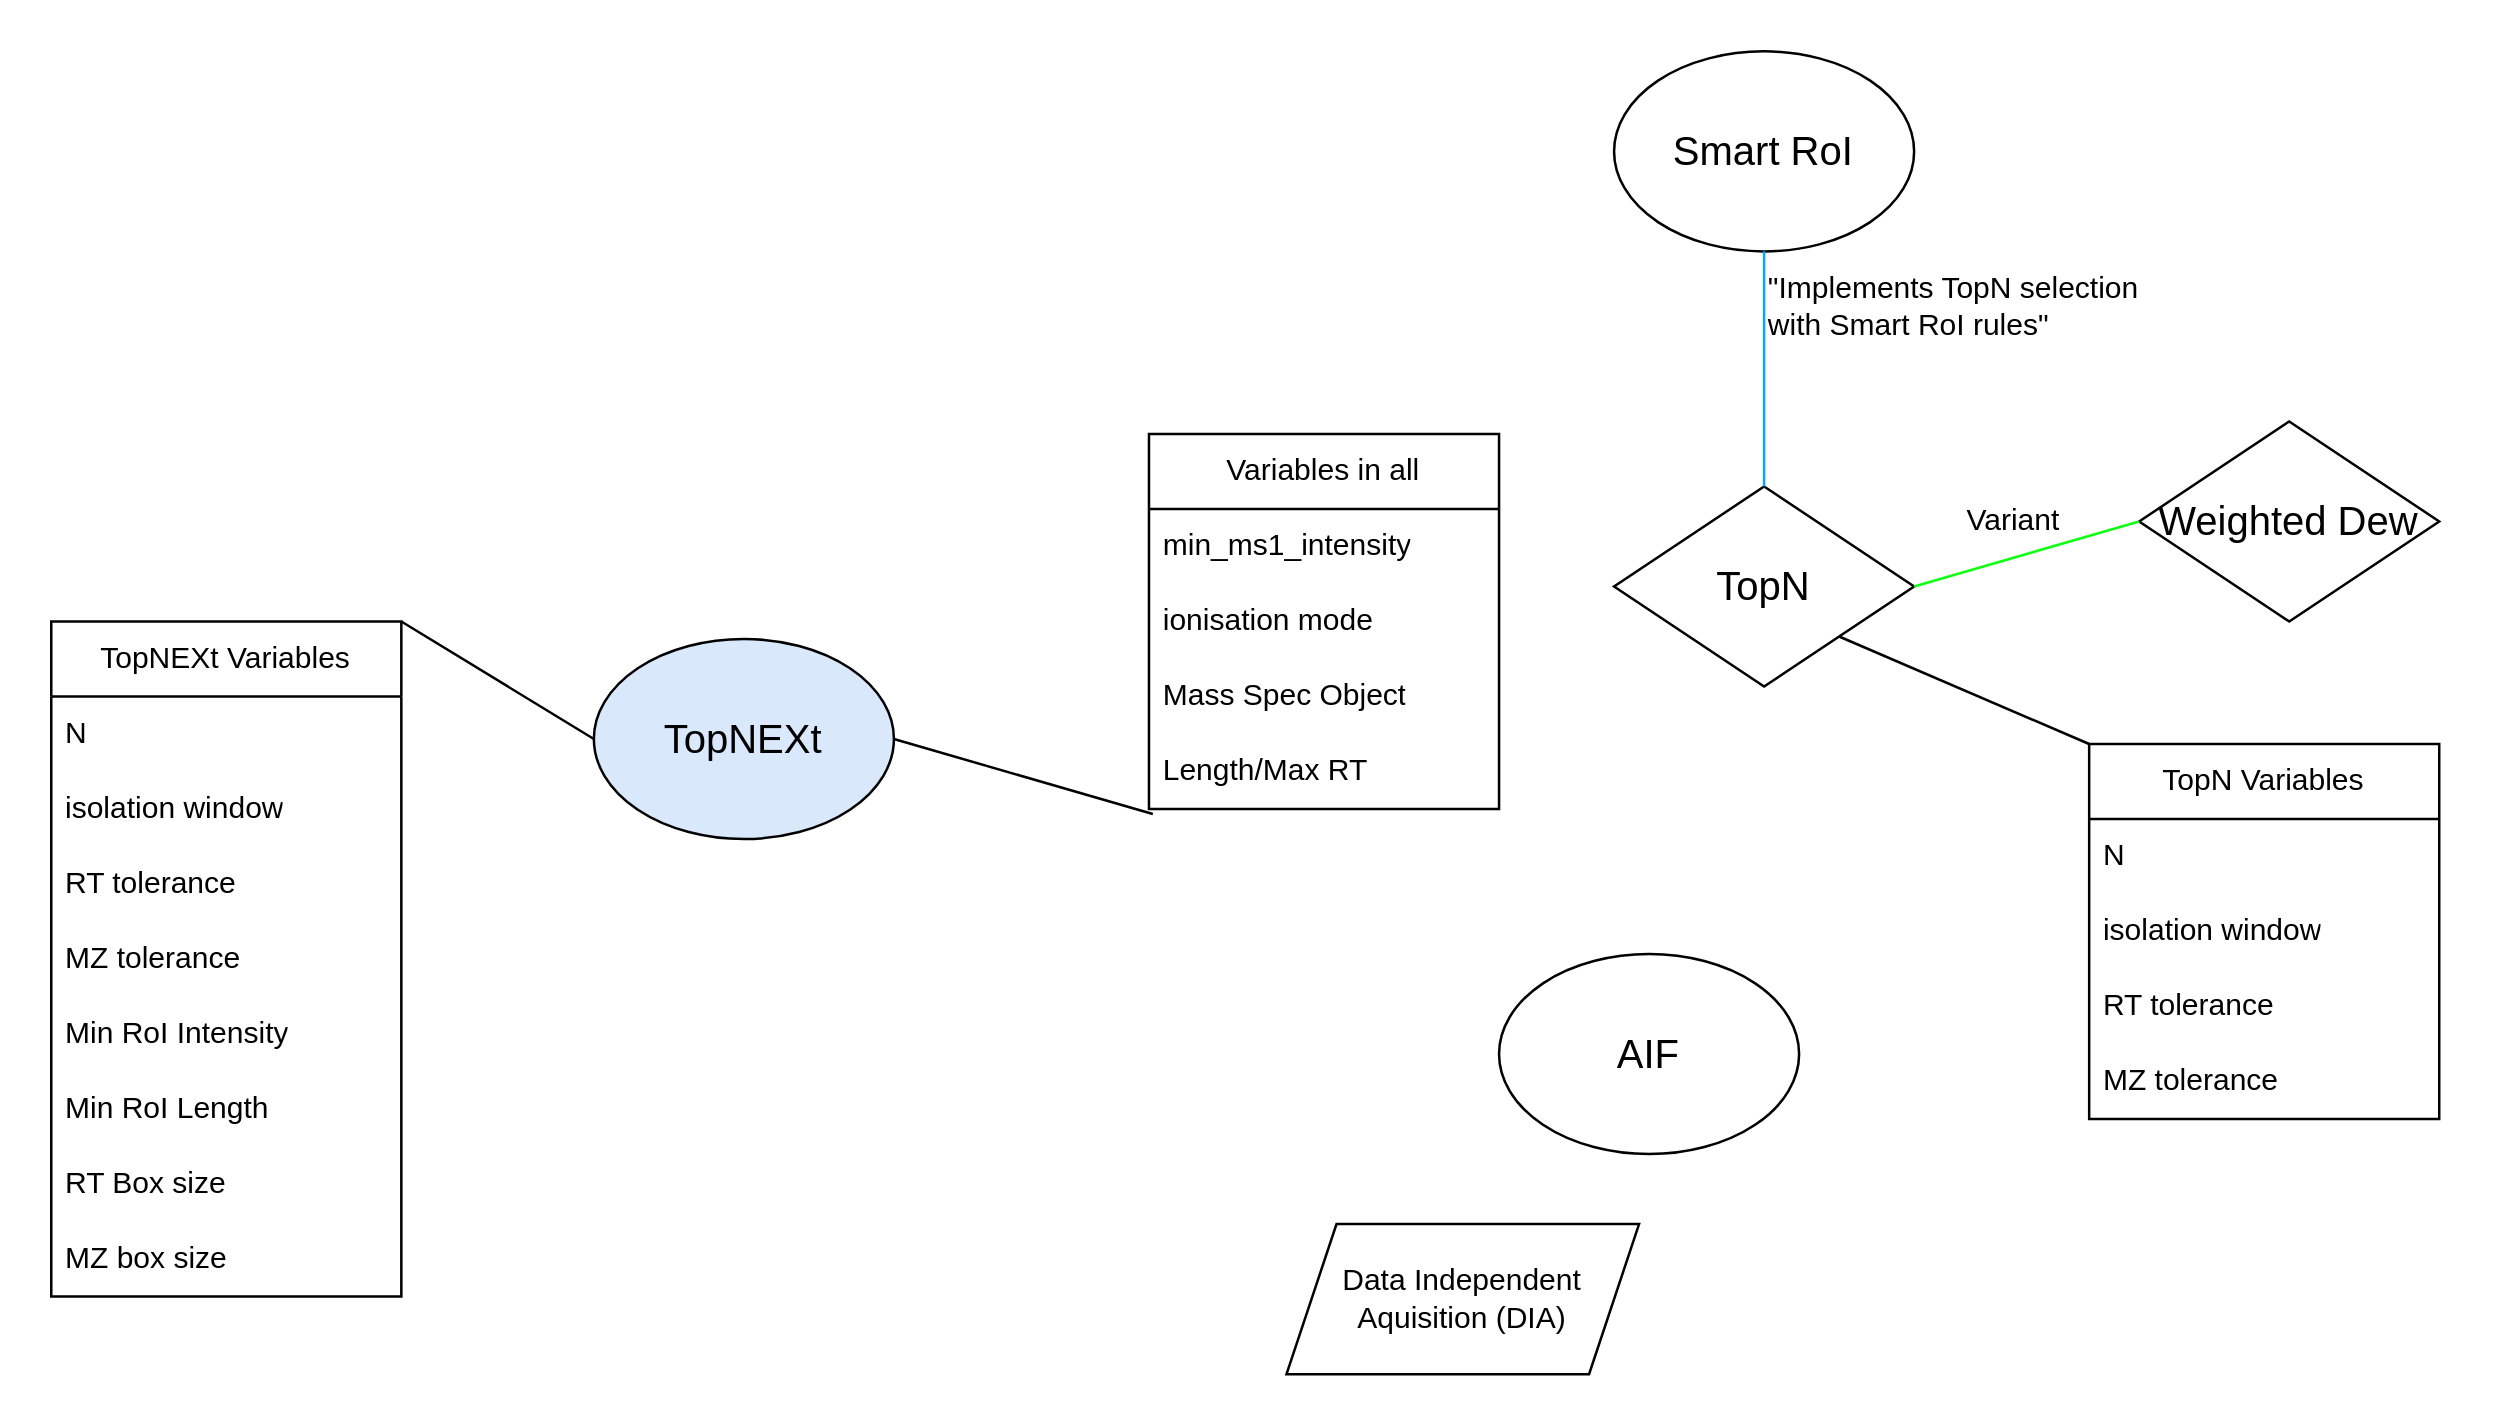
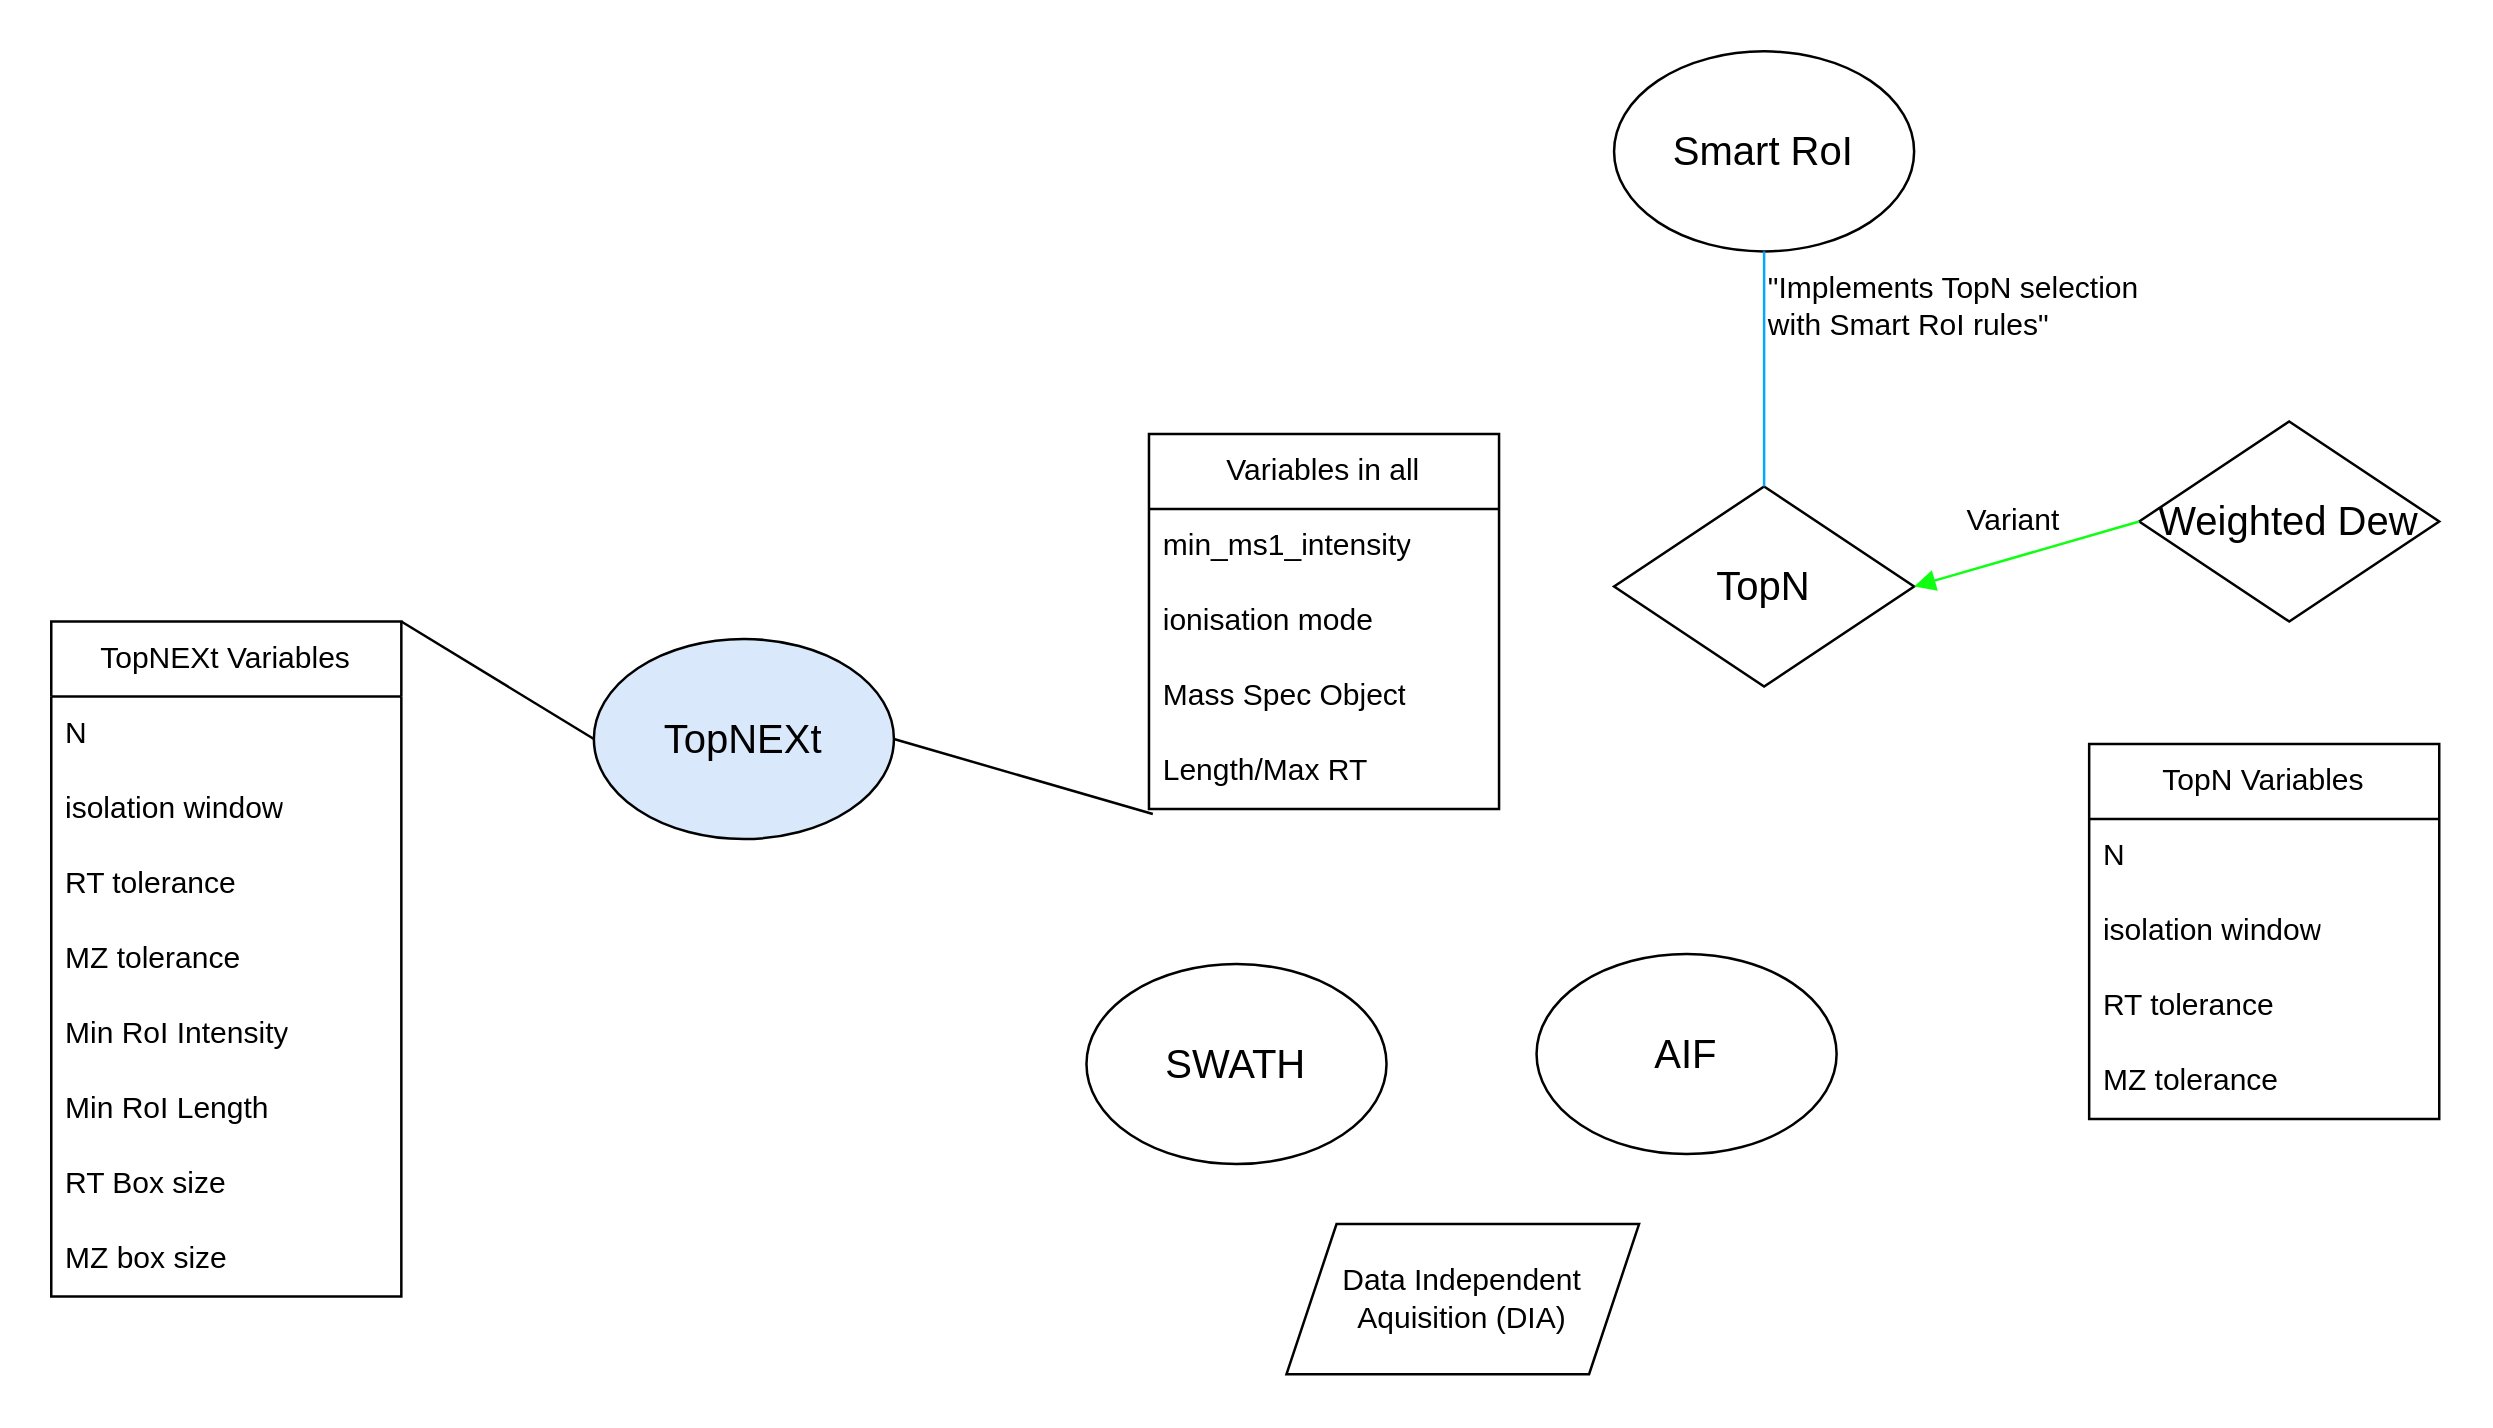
edge "Weighted Dew" -- "TopN": arrowhead none -> block
edge "TopN" -- "TopN Variables": removed
node "AIF": moved (1649, 1054) -> (1686, 1054)
node "SWATH": added
